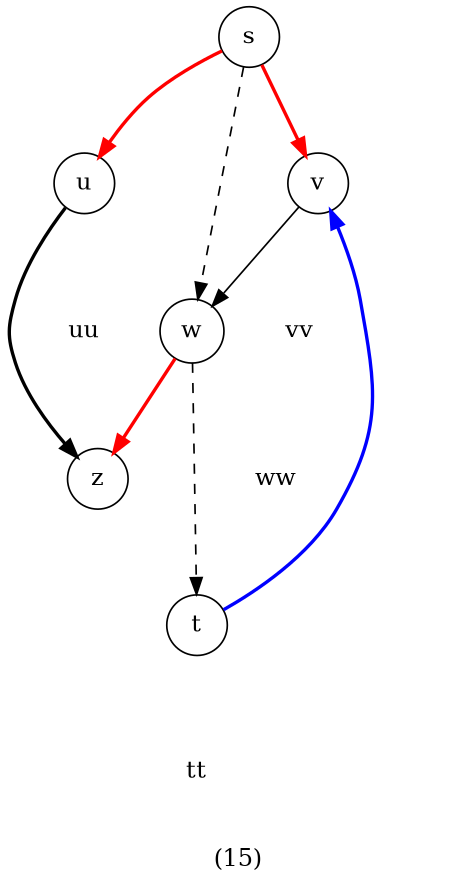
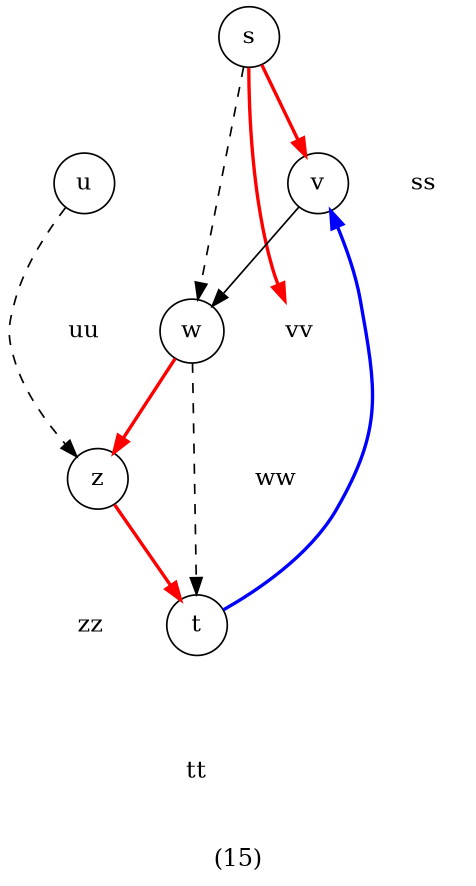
edge "s" -> "u": now "s" -> "vv"
node "ss": added
edge "u" -> "z": style bold -> dashed
edge "z" -> "t": added
node "zz": added
